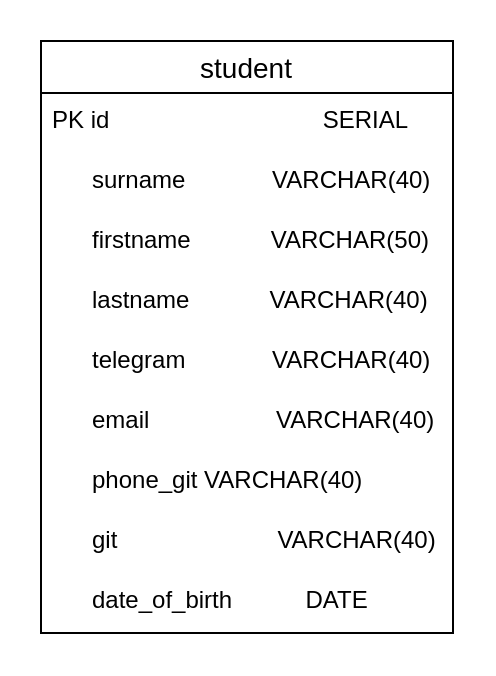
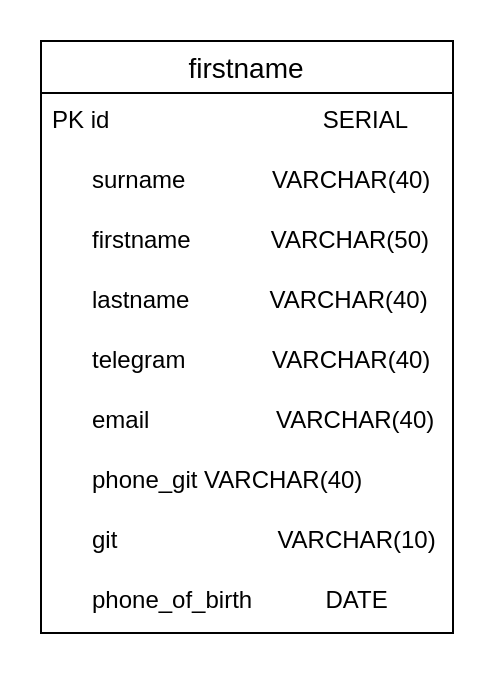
node "student": label "student" -> "firstname"
node "git VARCHAR(40)": label "git VARCHAR(40)" -> "git VARCHAR(10)"
node "date_of_birth DATE": label "date_of_birth DATE" -> "phone_of_birth DATE"
